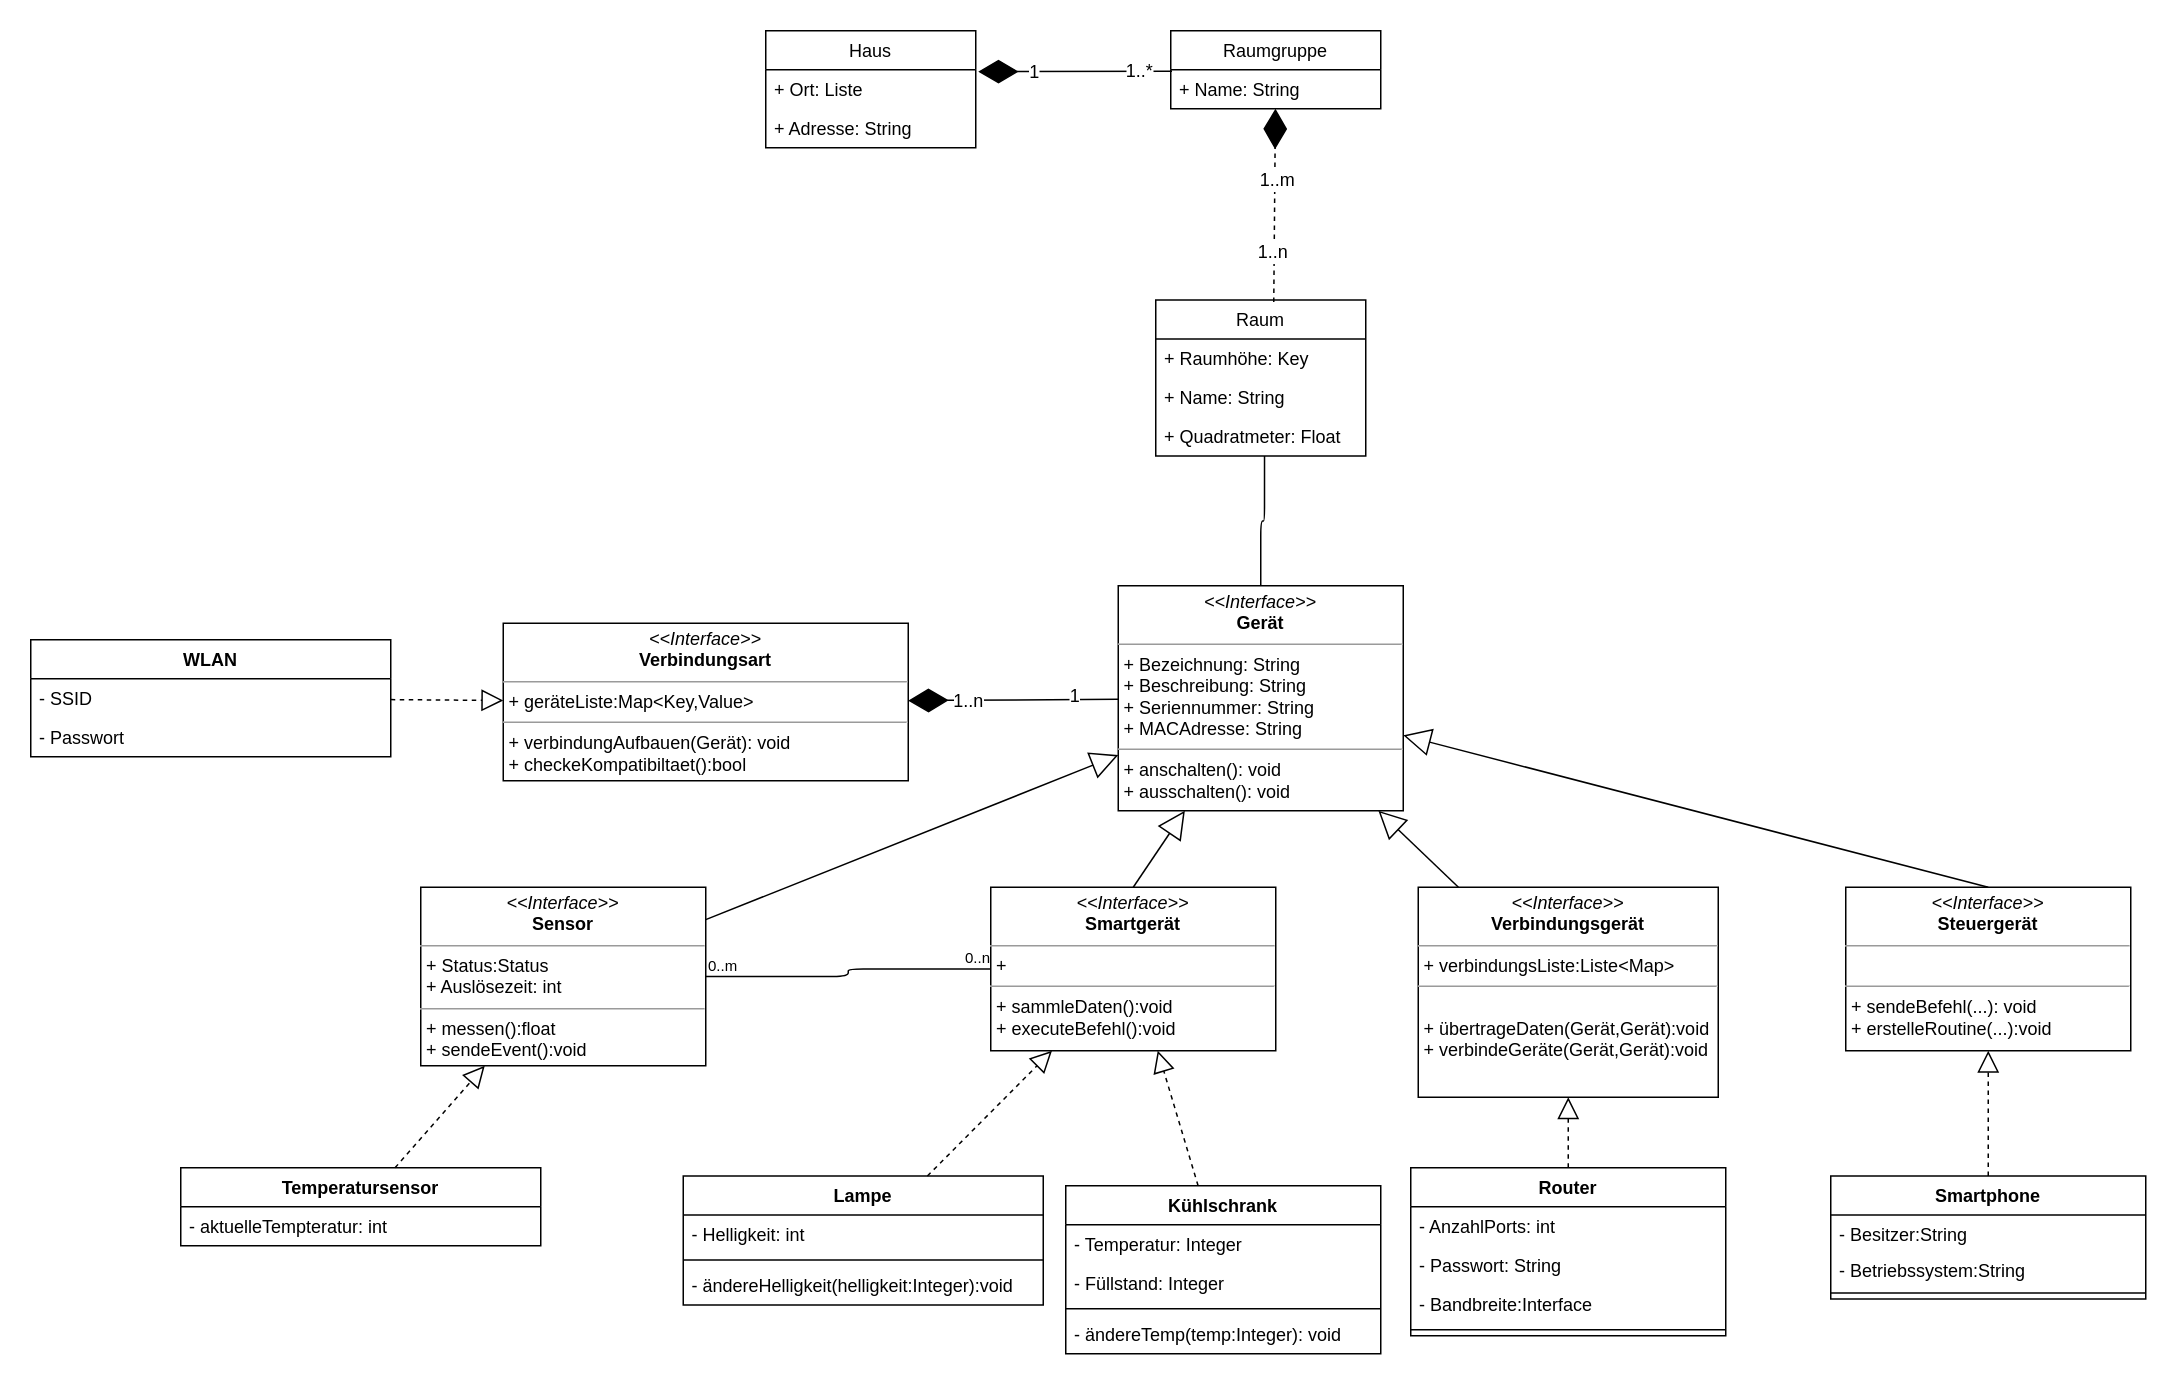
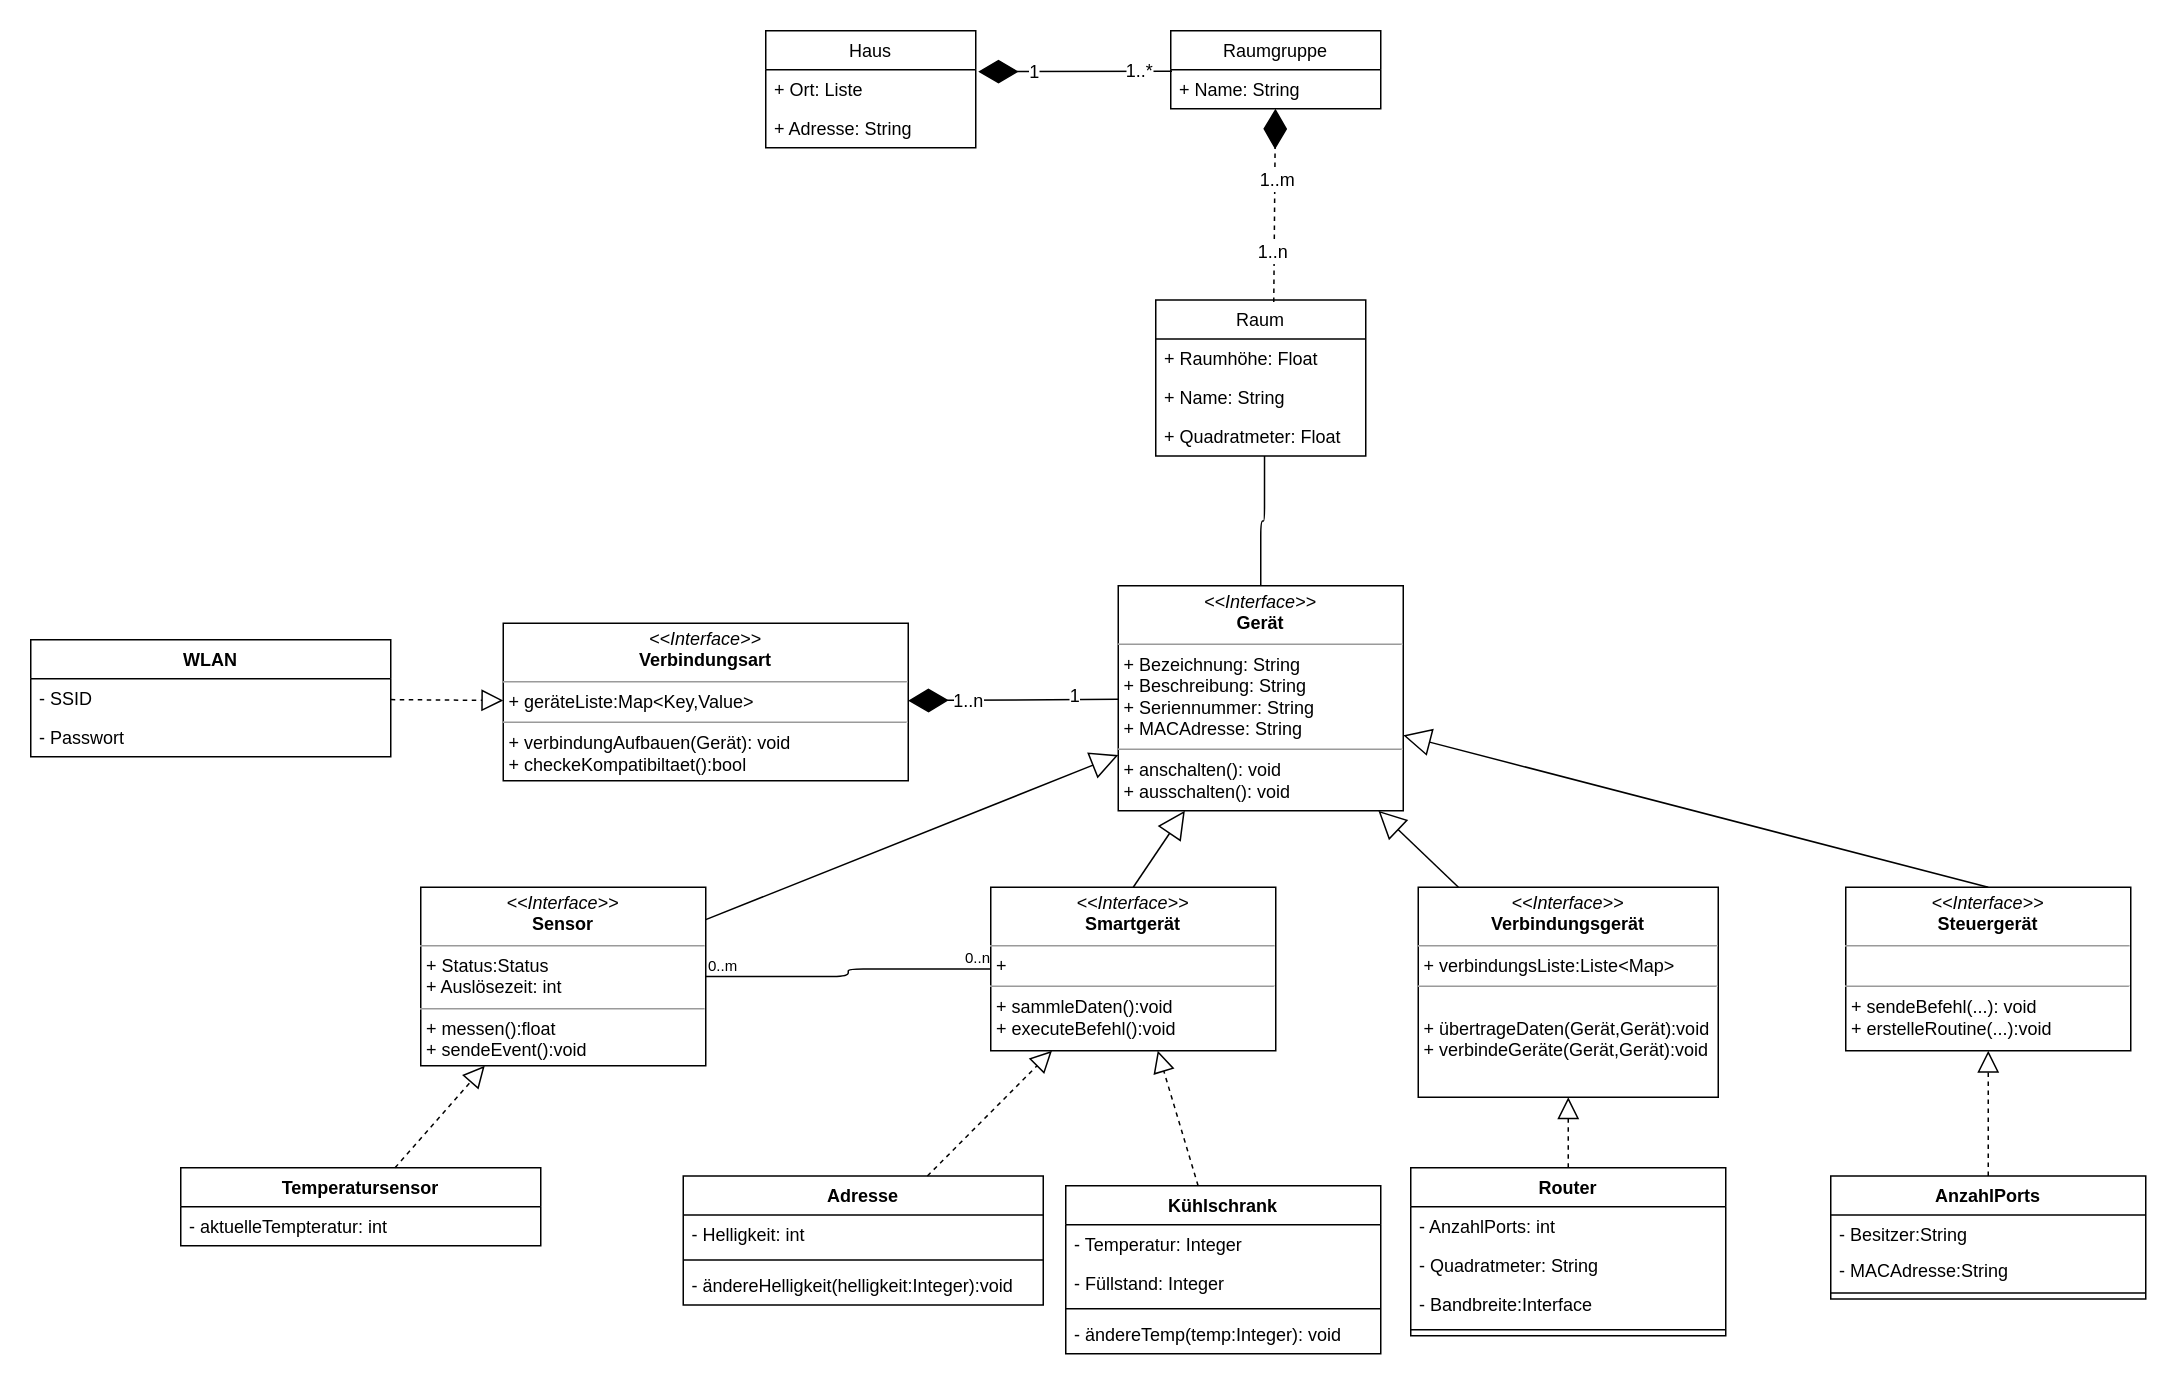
node "+ Raumhöhe: Key": label "+ Raumhöhe: Key" -> "+ Raumhöhe: Float"
node "Lampe": label "Lampe" -> "Adresse"
node "Smartphone": label "Smartphone" -> "AnzahlPorts"
node "- Passwort: String": label "- Passwort: String" -> "- Quadratmeter: String"
node "- Betriebssystem:String": label "- Betriebssystem:String" -> "- MACAdresse:String"
